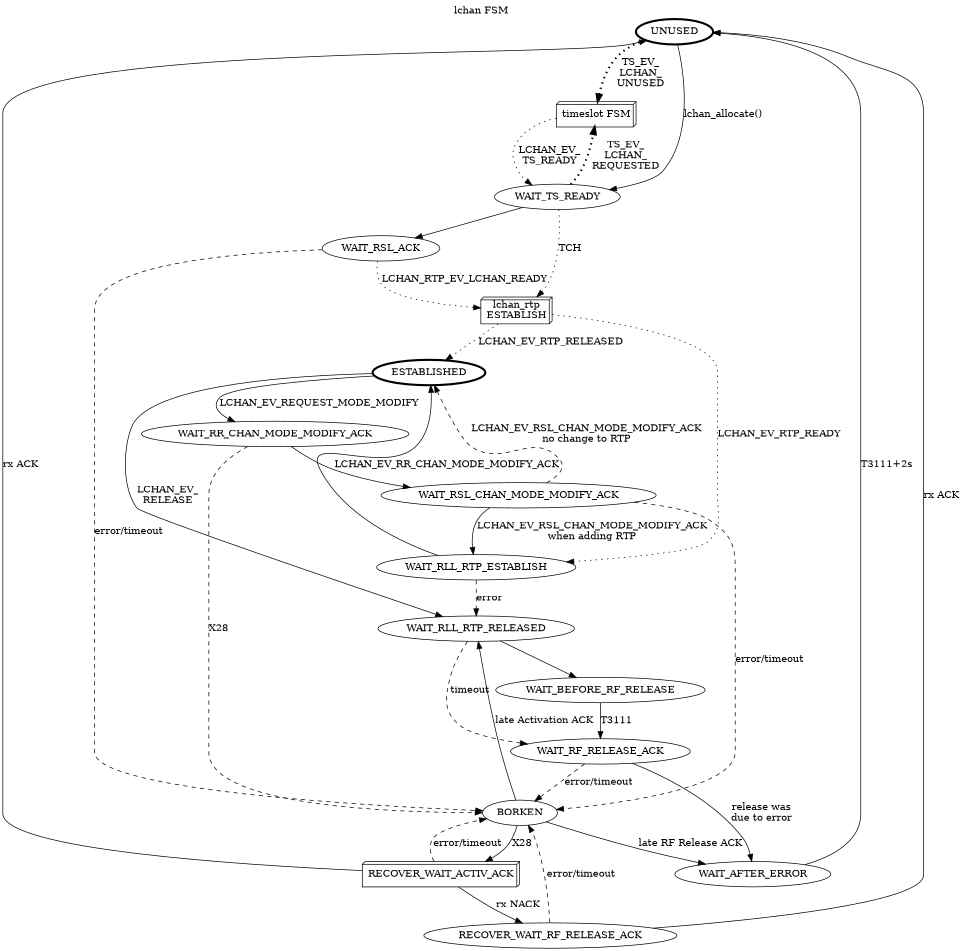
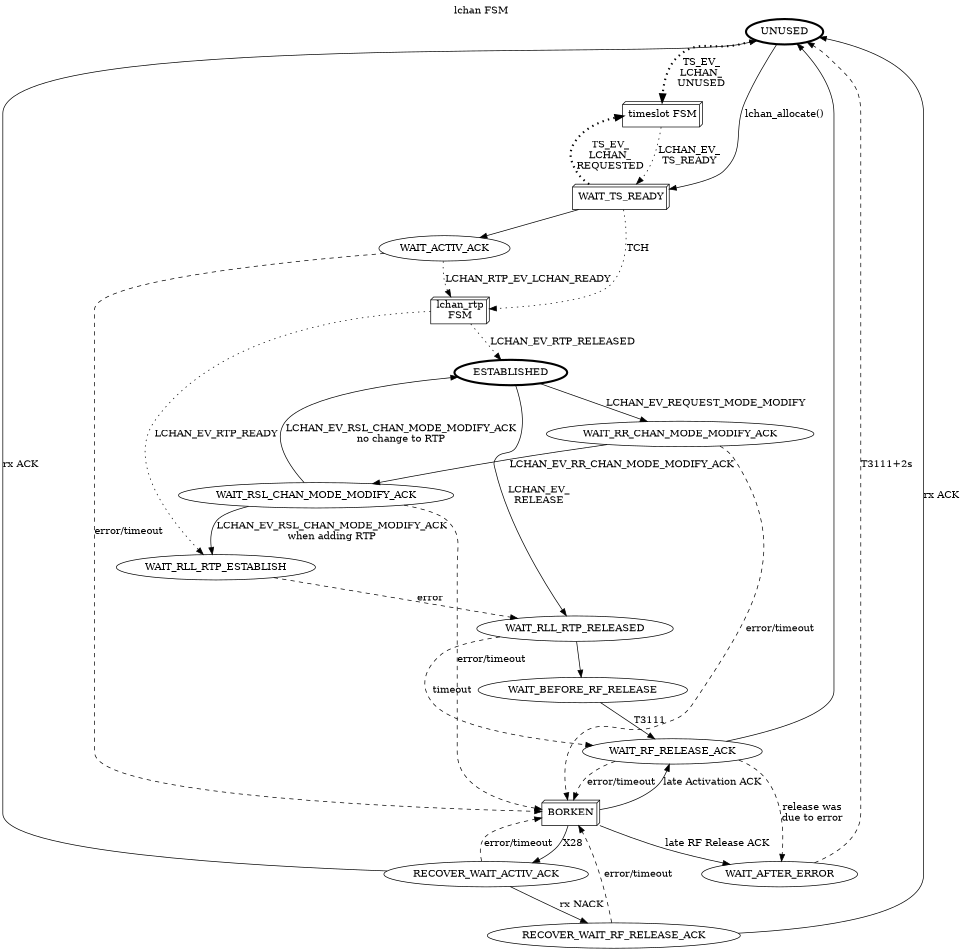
node "WAIT_TS_READY": shape ellipse -> box3d
node "WAIT_RSL_ACK": label "WAIT_RSL_ACK" -> "WAIT_ACTIV_ACK"
node "lchan_rtp ESTABLISH": label "lchan_rtp ESTABLISH" -> "lchan_rtp FSM"
edge "WAIT_AFTER_ERROR" -> "UNUSED": style solid -> dashed
edge "WAIT_RF_RELEASE_ACK" -> "UNUSED": added
edge "WAIT_RSL_CHAN_MODE_MODIFY_ACK" -> "ESTABLISHED": style dashed -> solid
edge "WAIT_RLL_RTP_ESTABLISH" -> "ESTABLISHED": removed
edge "WAIT_RR_CHAN_MODE_MODIFY_ACK" -> "BORKEN": label "X28" -> "error/timeout"
edge "BORKEN" -> "WAIT_RLL_RTP_RELEASED": now "BORKEN" -> "WAIT_RF_RELEASE_ACK"
edge "WAIT_RF_RELEASE_ACK" -> "WAIT_AFTER_ERROR": style solid -> dashed
node "BORKEN": shape ellipse -> box3d
node "RECOVER_WAIT_ACTIV_ACK": shape box3d -> ellipse
